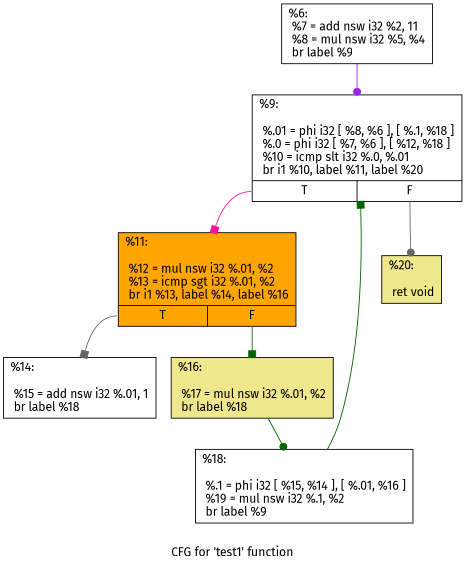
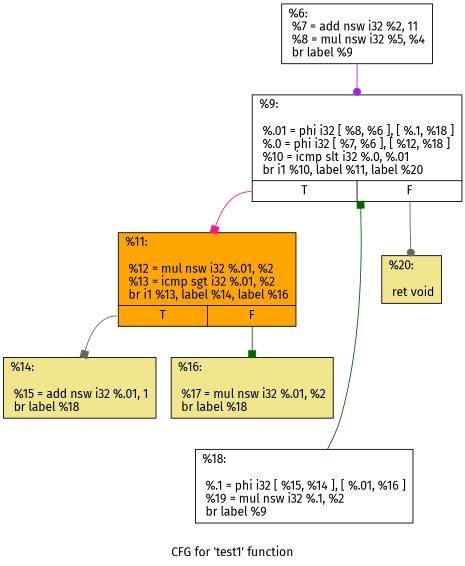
node "%14:": fillcolor white -> khaki
edge "%16:" -> "%18:": removed
